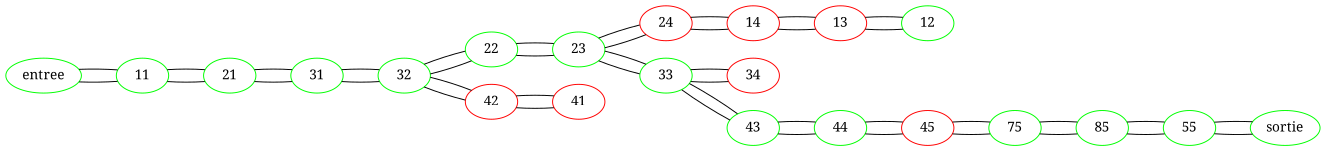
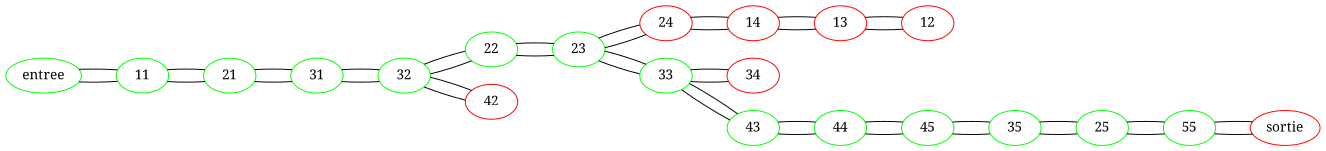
node "12": color green -> red
node "41": removed
node "45": color red -> green
node "75": label "75" -> "35"
node "85": label "85" -> "25"
node "sortie": color green -> red
